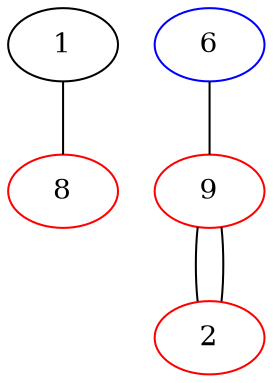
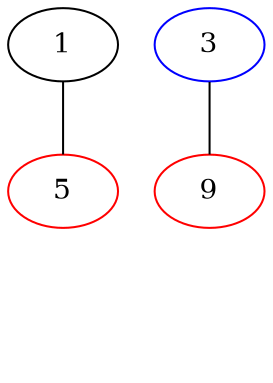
node "6": label "6" -> "3"
node "8": label "8" -> "5"
node "2": removed
